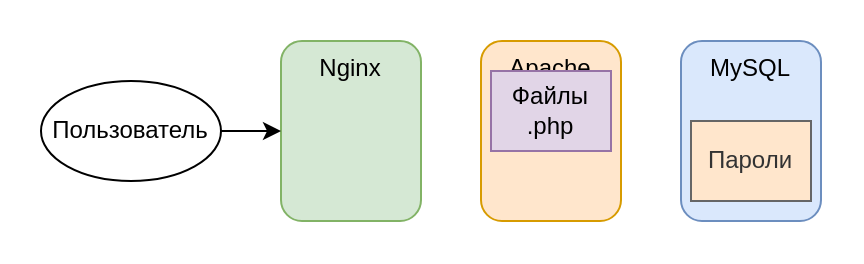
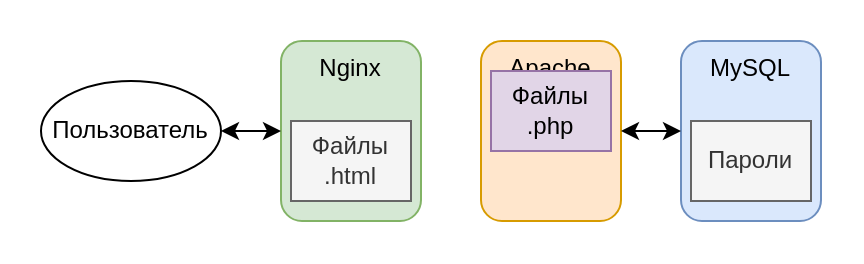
edge "Пользователь" -> "Nginx": arrowhead none -> classic
edge "Apache" -- "MySQL": added
node "Файлы .html": added
node "Пароли": fillcolor #ffe6cc -> #f5f5f5
